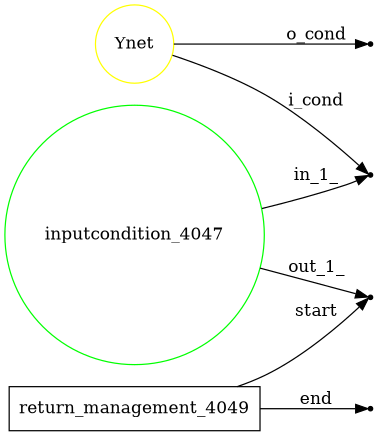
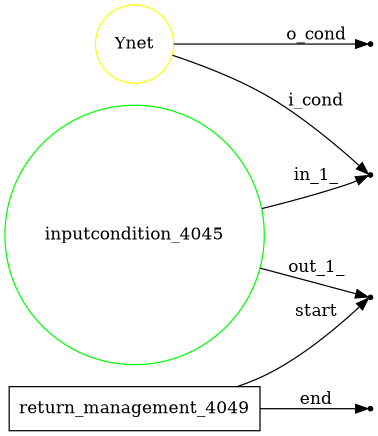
node "inputcondition_4047": label "inputcondition_4047" -> "inputcondition_4045"
